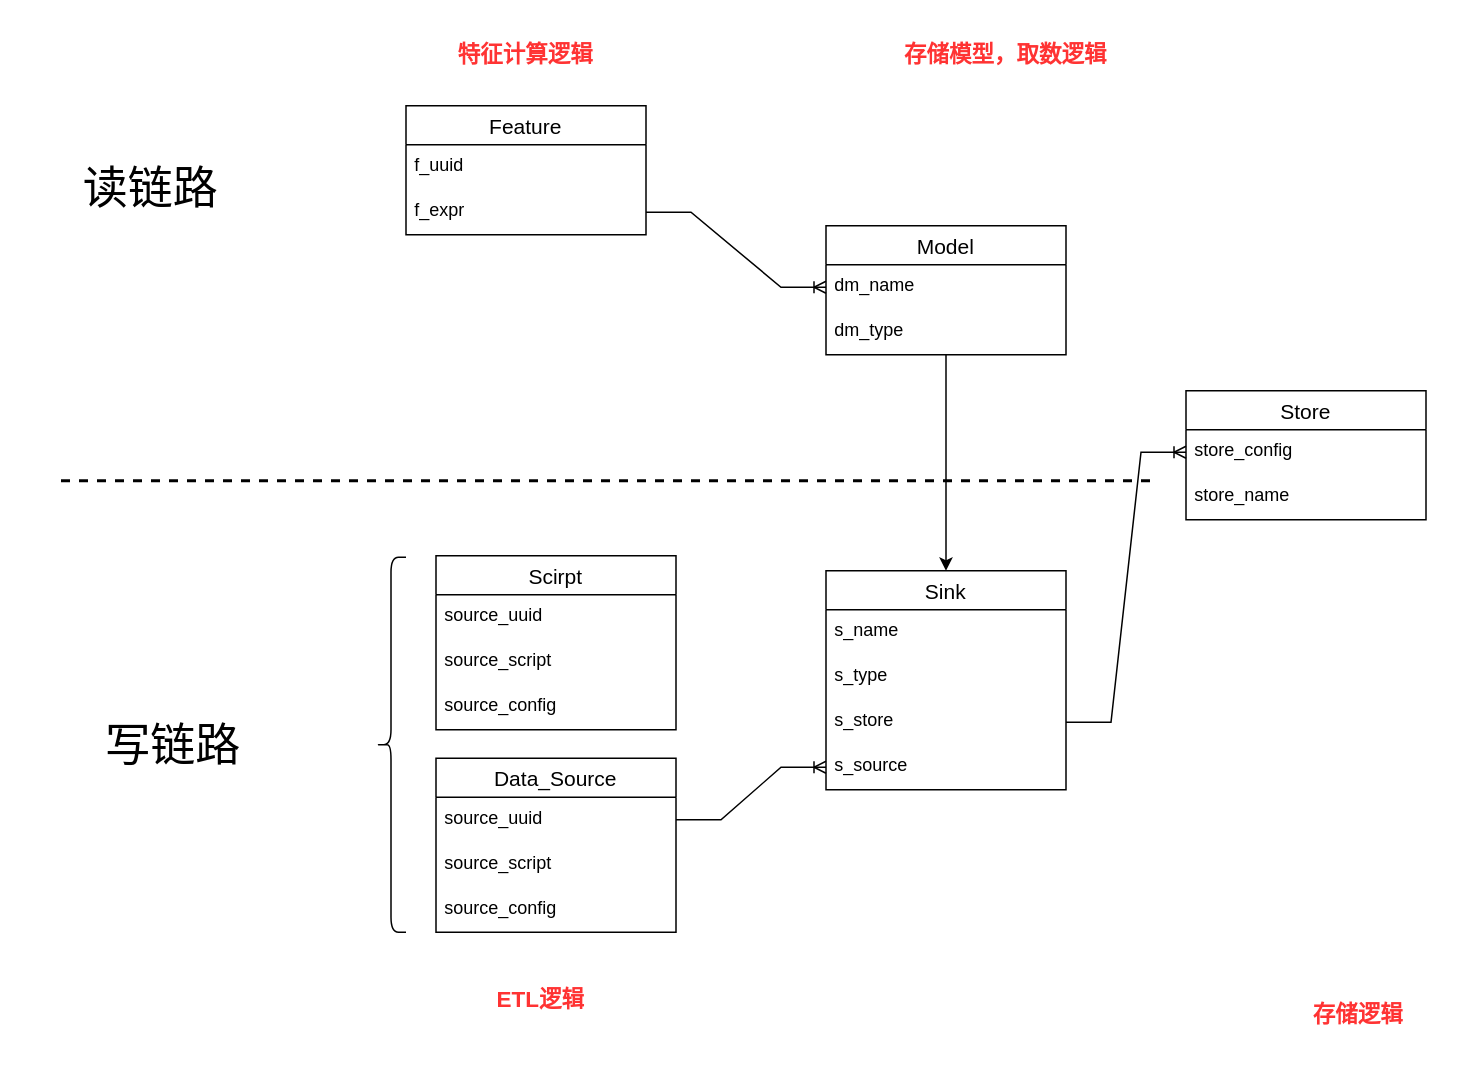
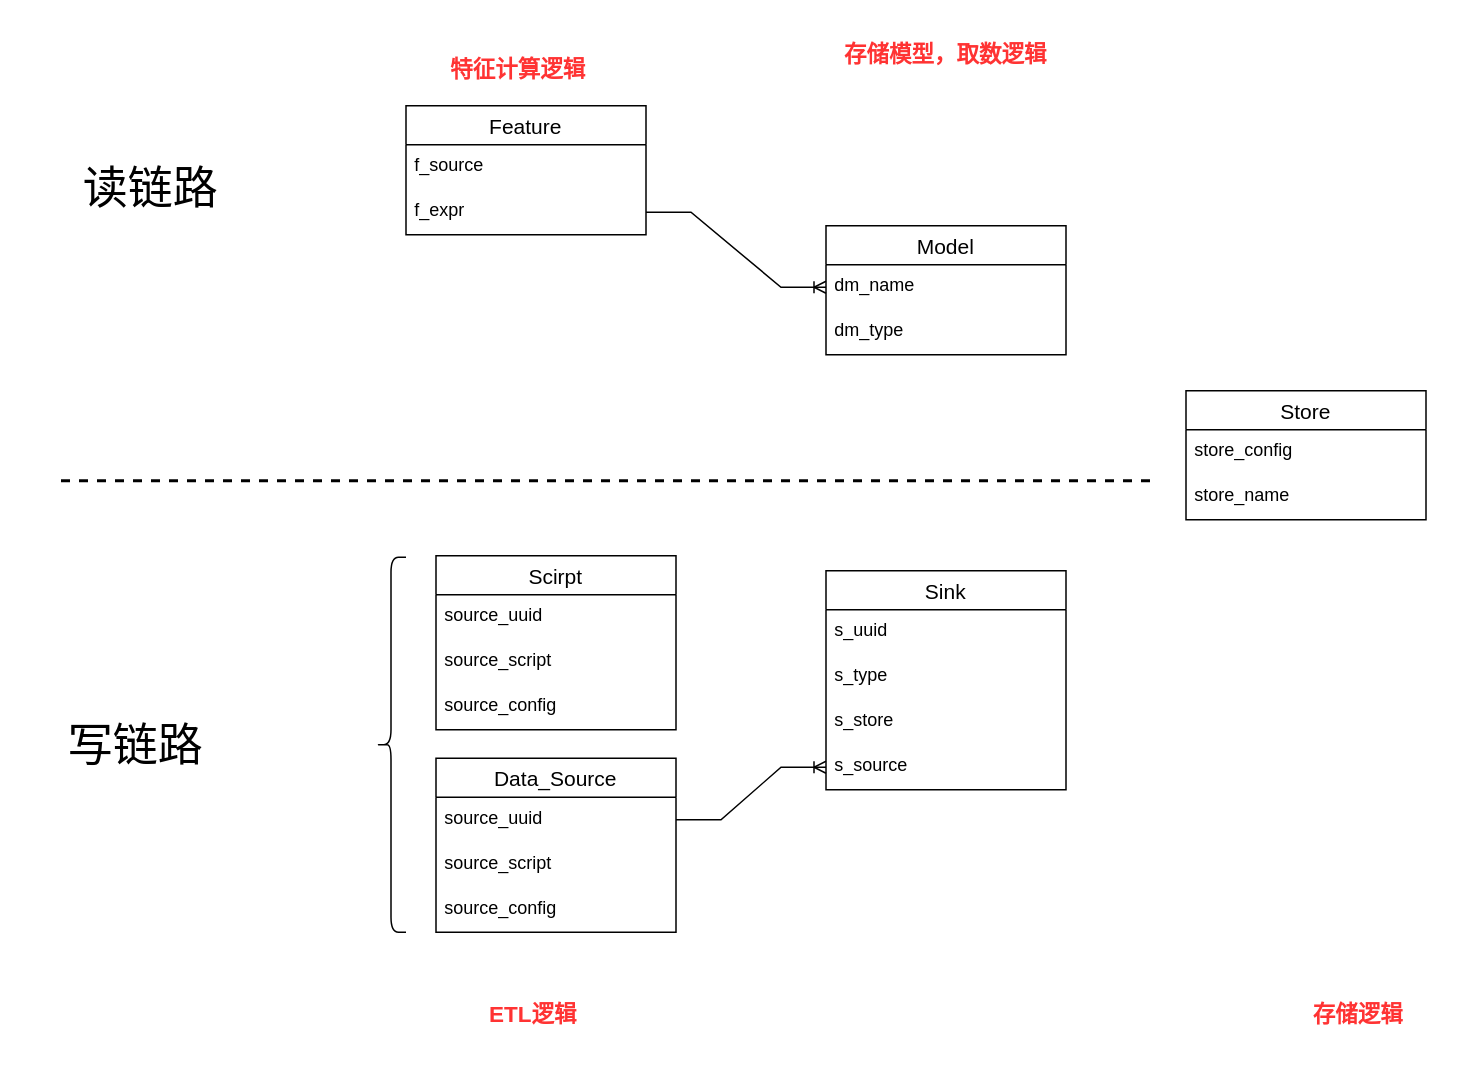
node "特征计算逻辑": moved (526, 53) -> (518, 68)
node "存储模型，取数逻辑": moved (1006, 53) -> (946, 53)
node "f_uuid": label "f_uuid" -> "f_source"
edge "Model" -> "Sink": removed
edge "s_store" -> "store_config": removed
node "s_name": label "s_name" -> "s_uuid"
node "写链路": moved (173, 745) -> (136, 745)
node "ETL逻辑": moved (541, 998) -> (533, 1013)
